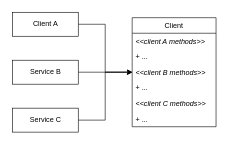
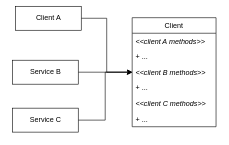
node "Client A": moved (45, 24) -> (48, 18)
